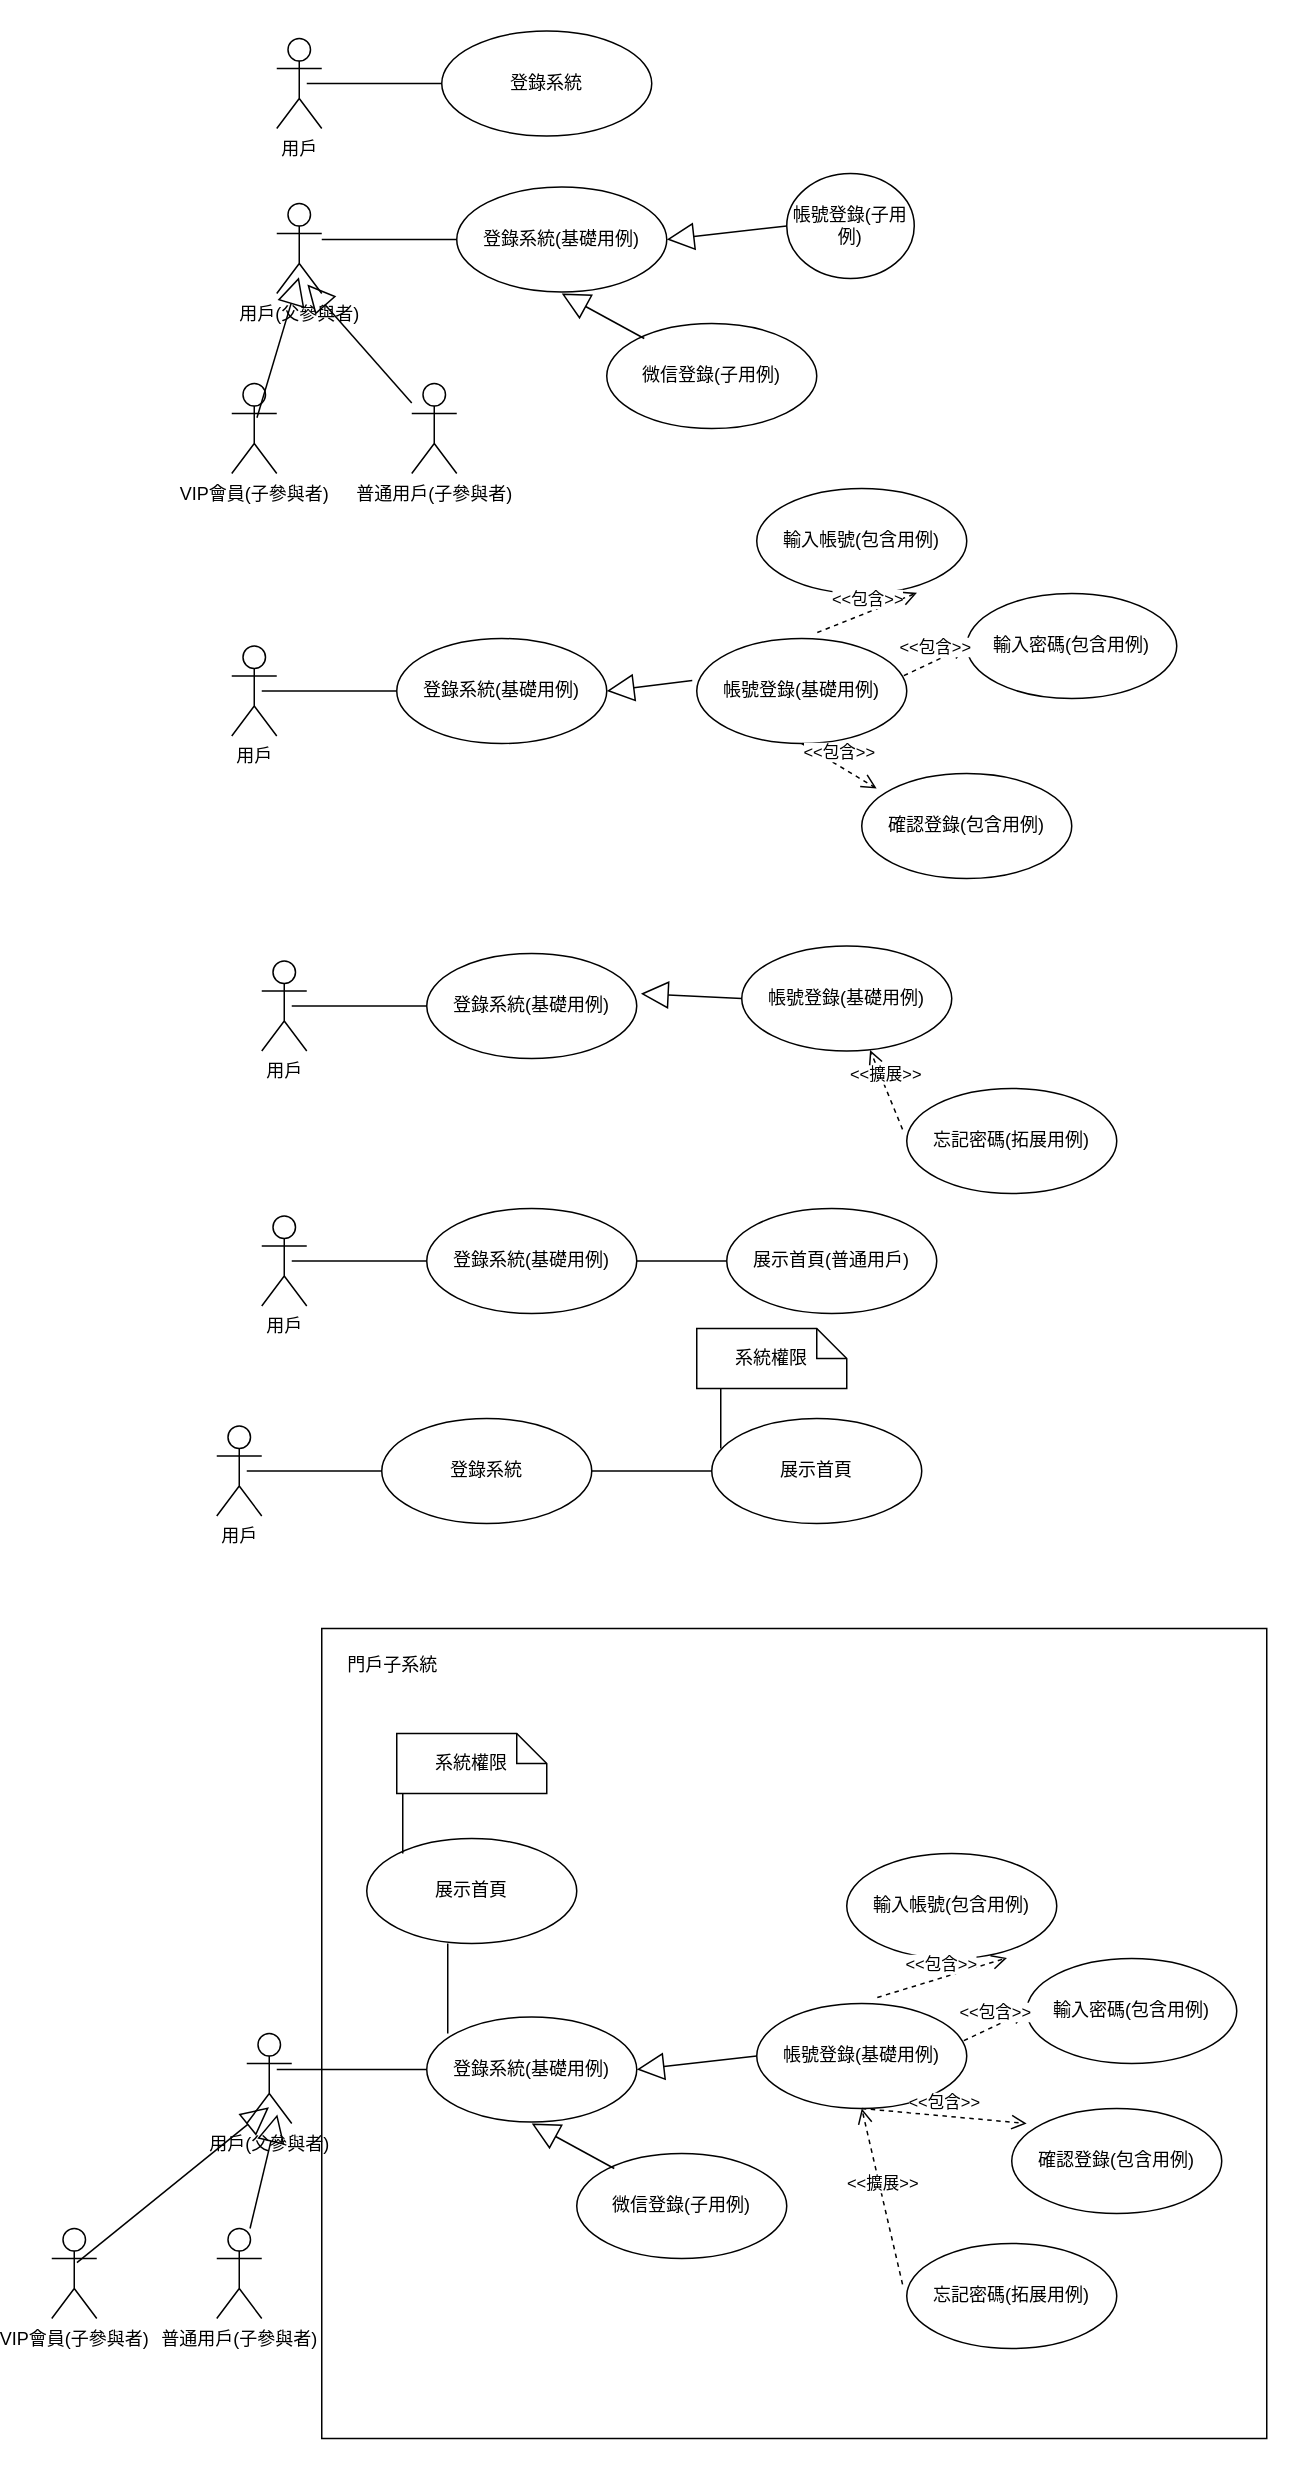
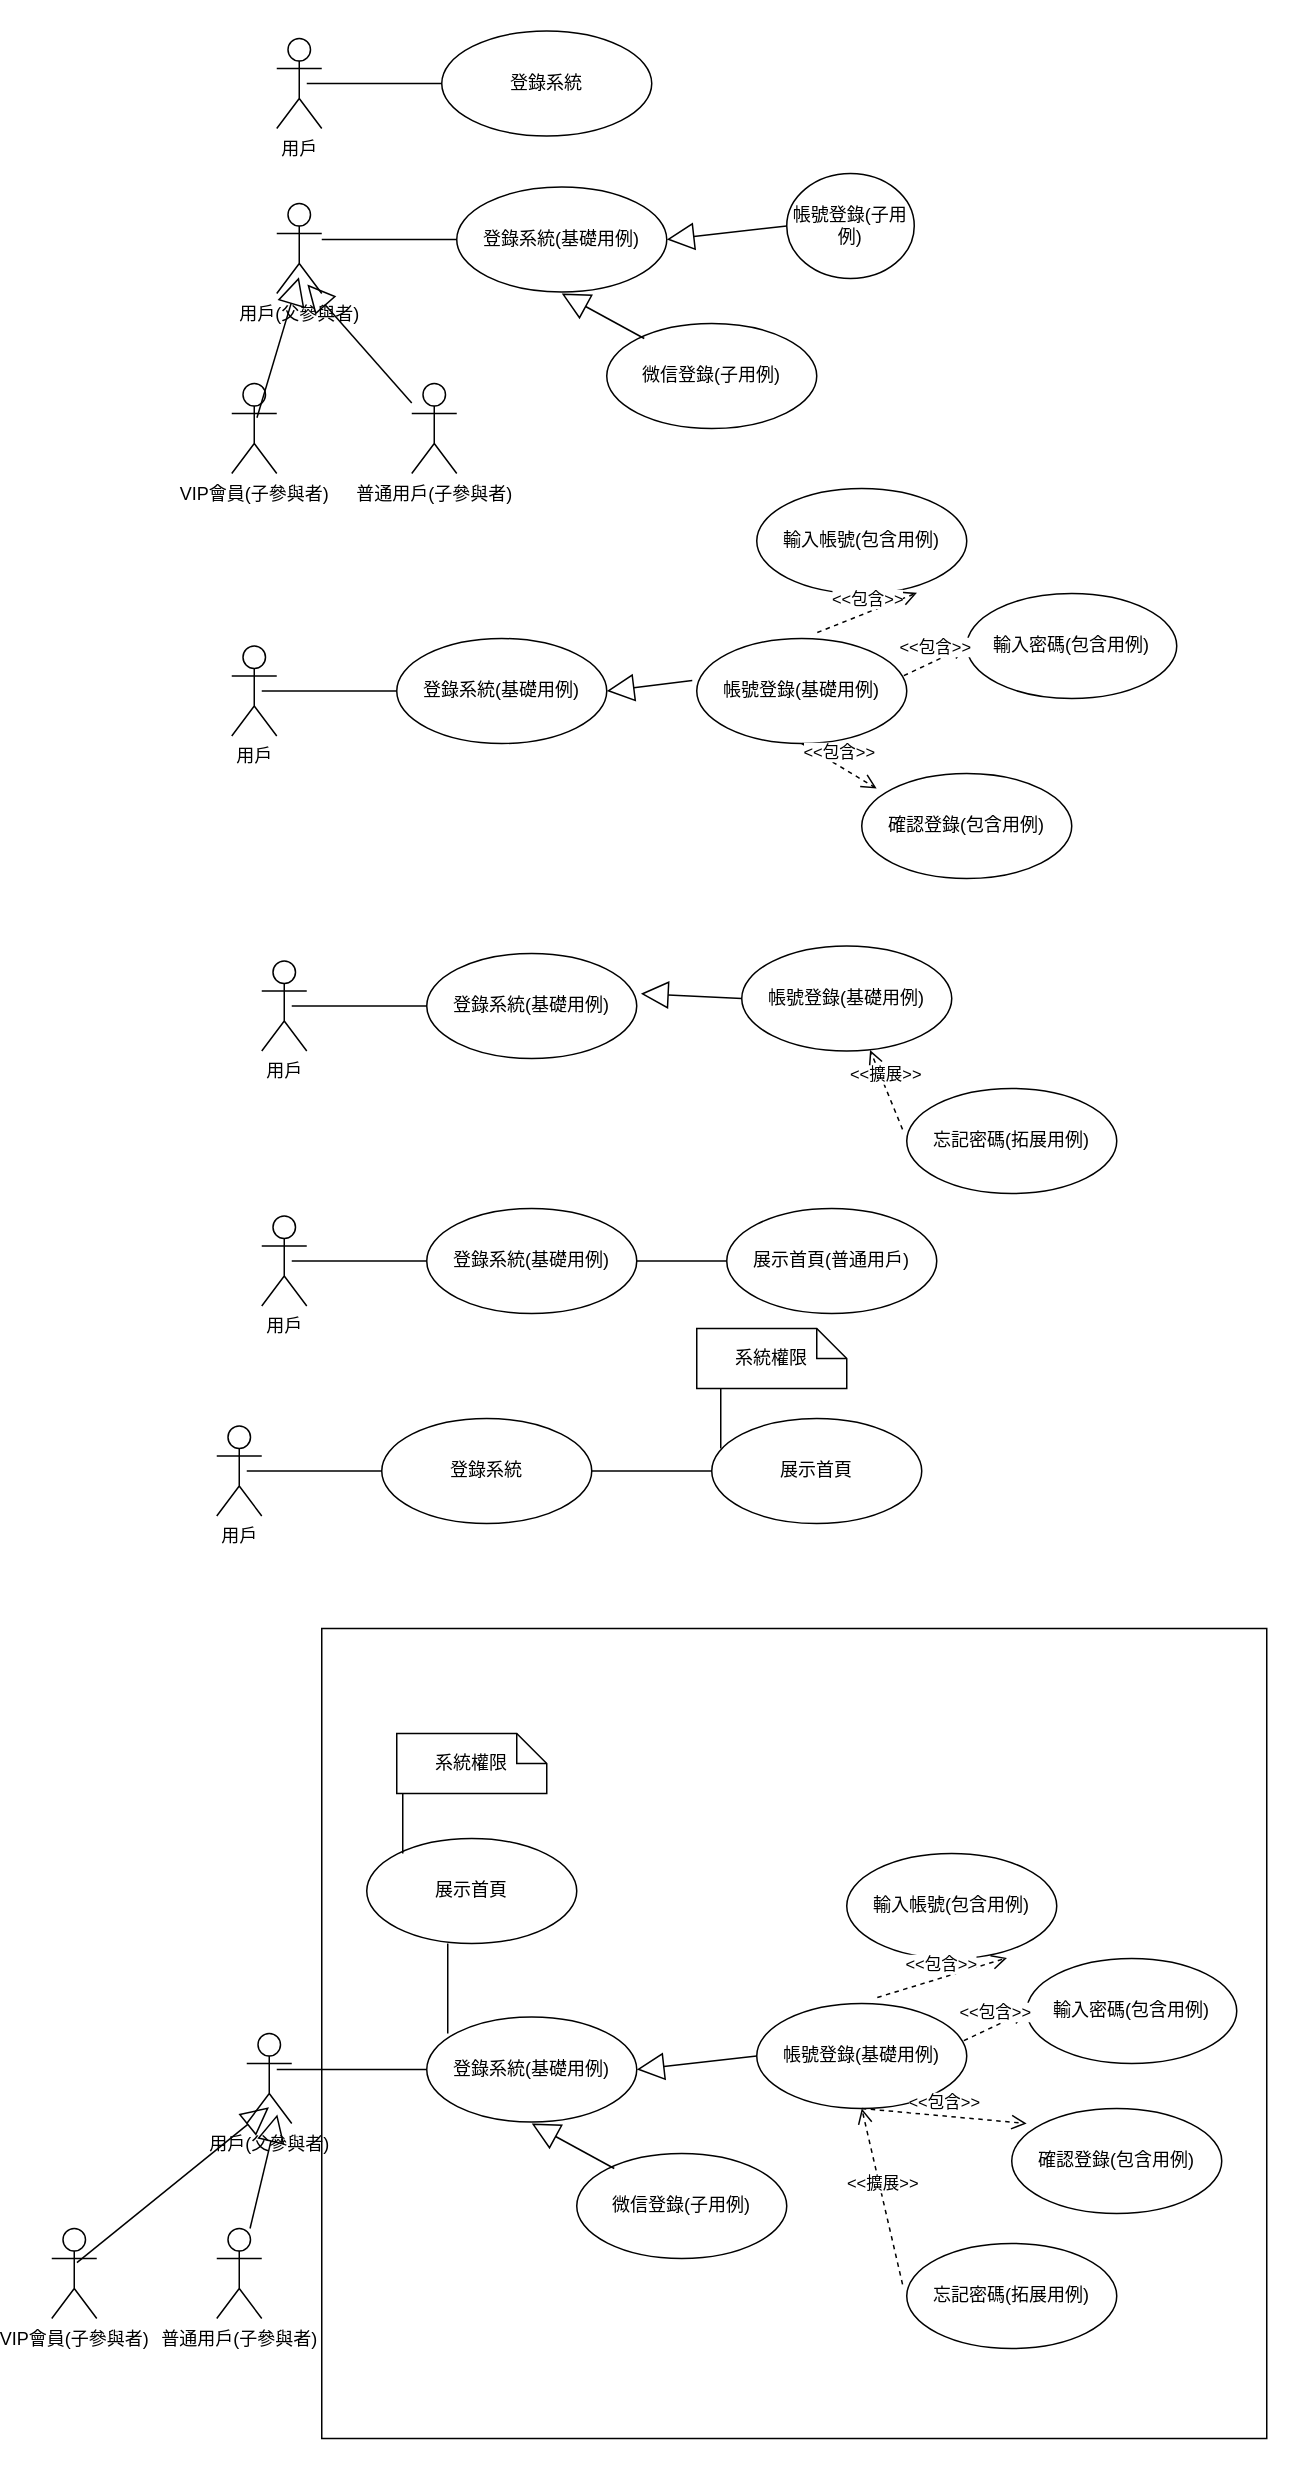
node "門戶子系統": removed
